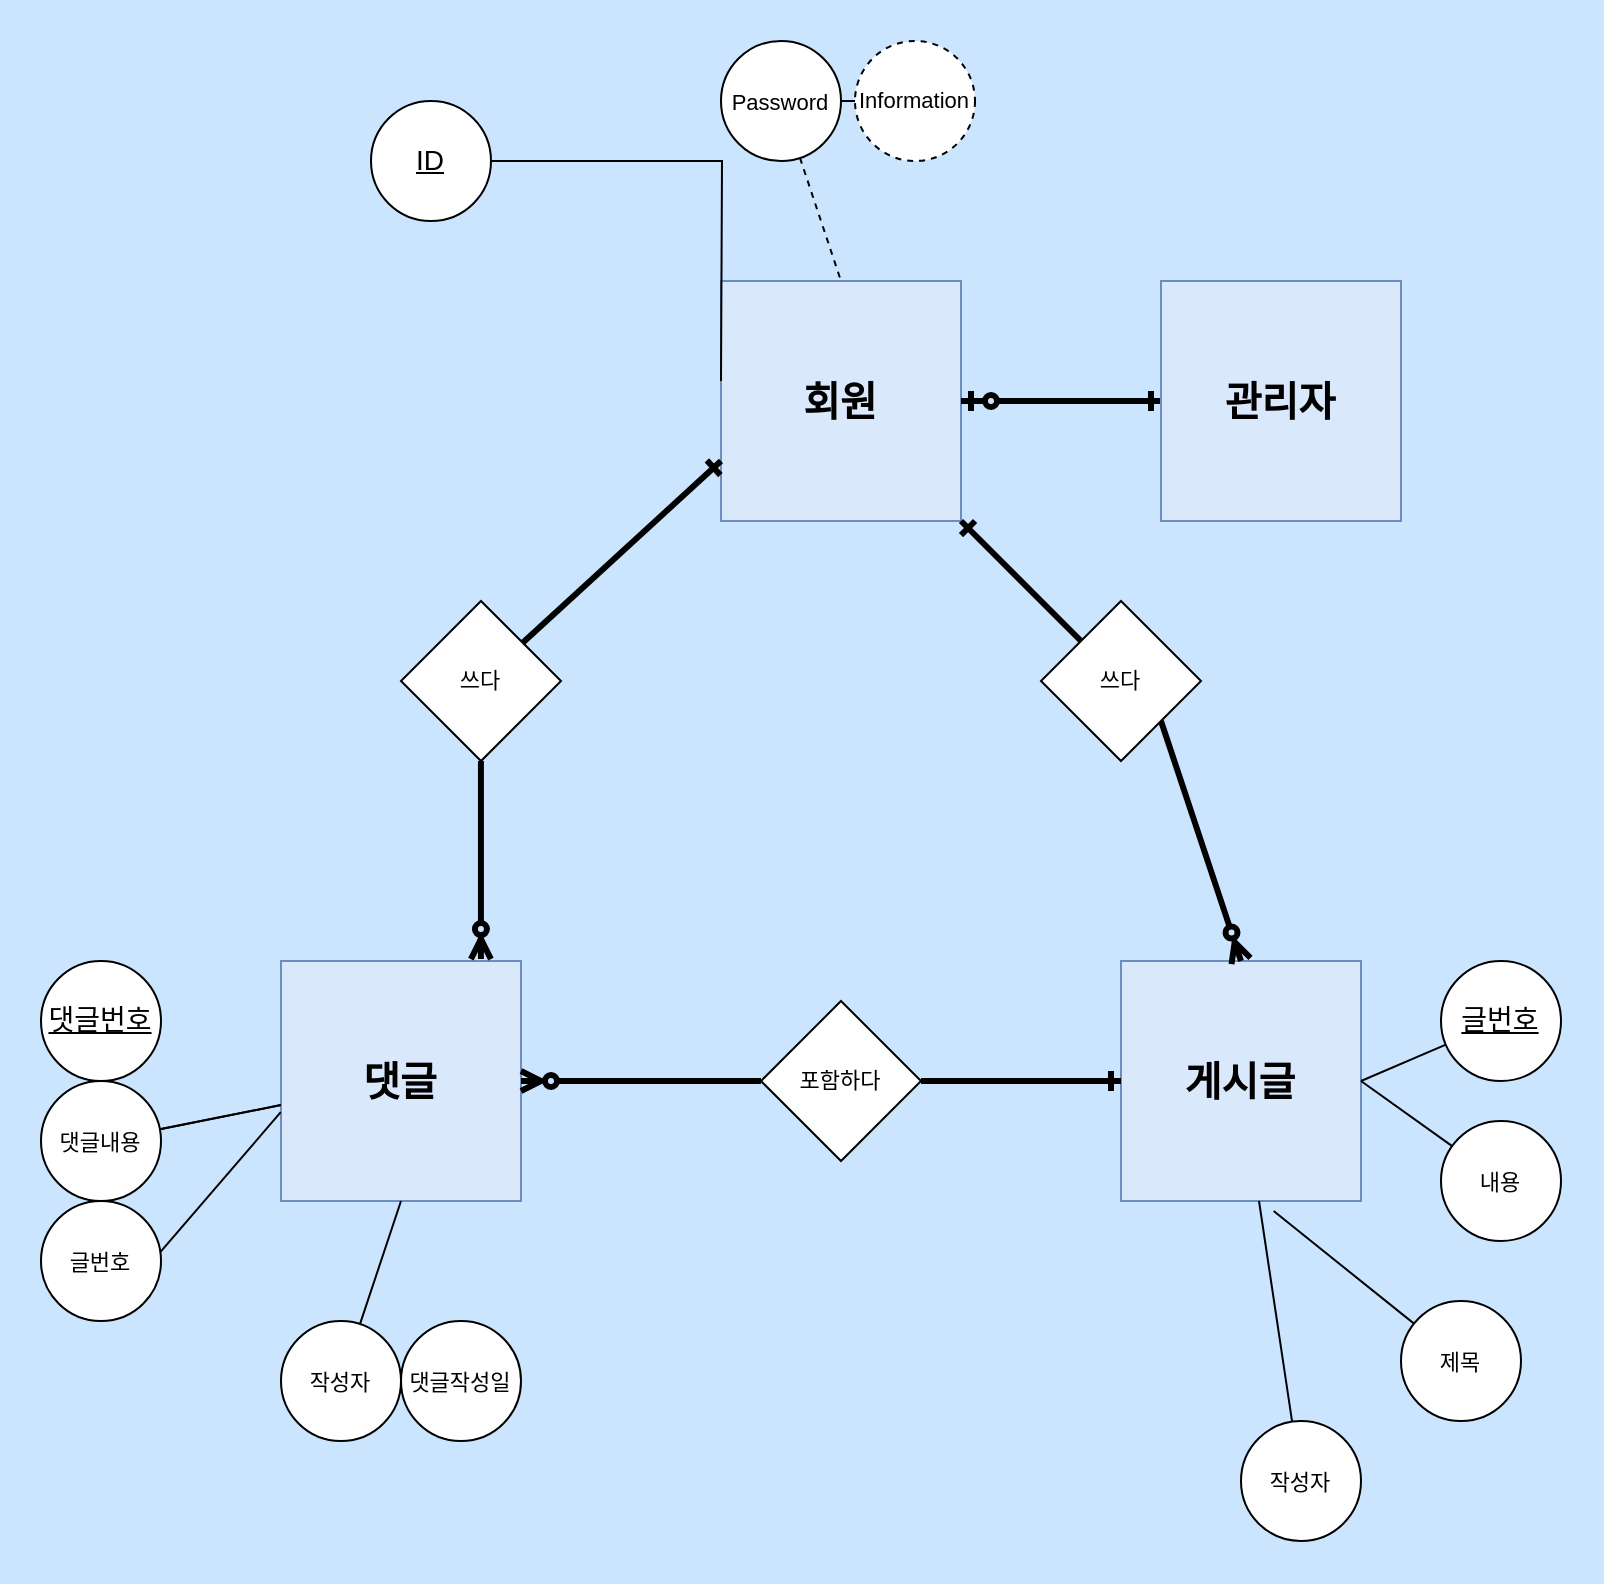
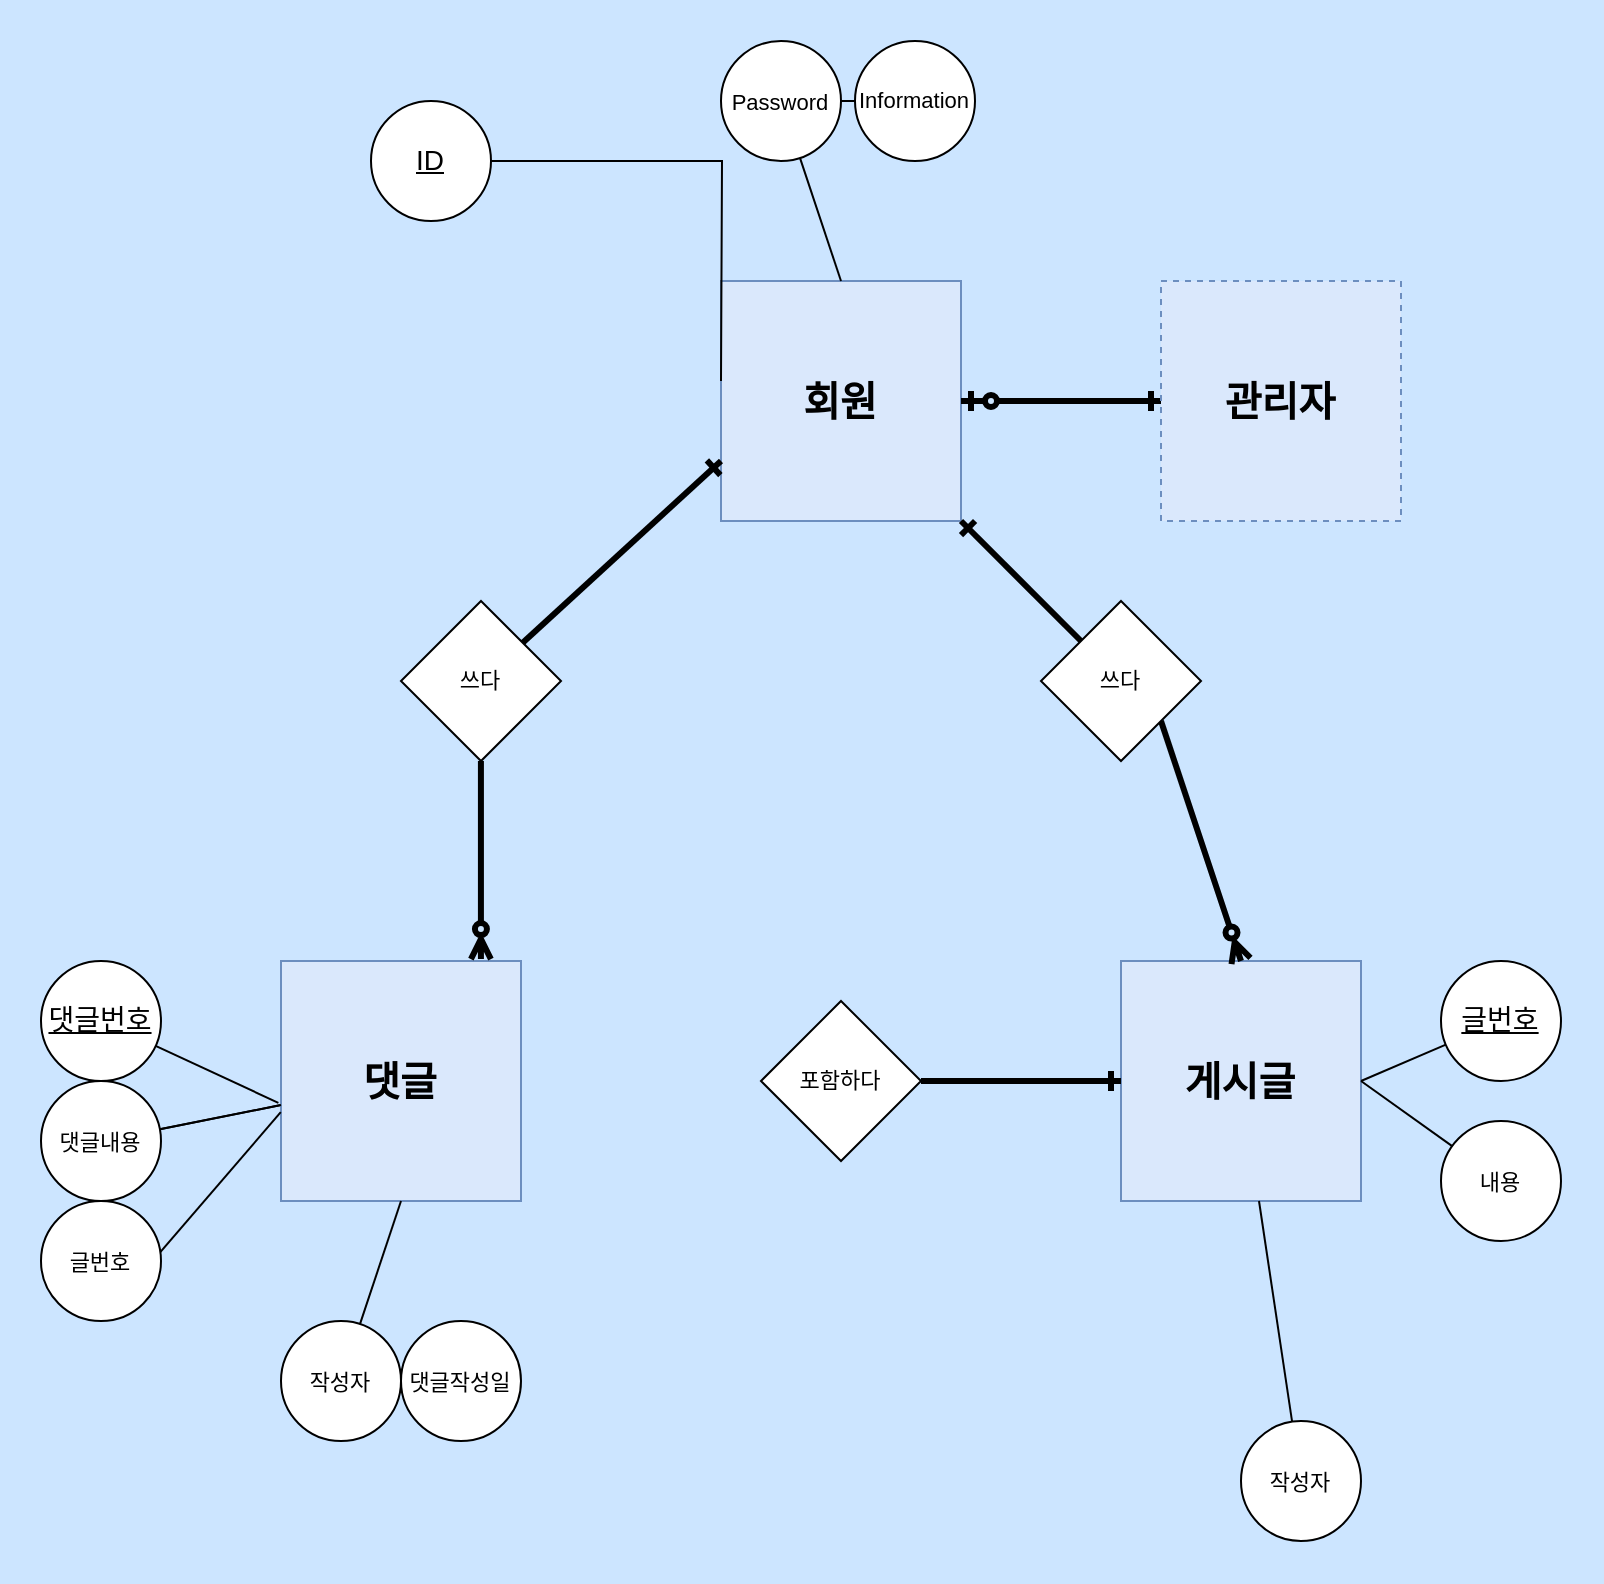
node "Information": style dashed -> solid
edge "Password" -- "회원": style dashed -> solid
node "관리자": style solid -> dashed
edge "댓글번호" -- "댓글": added
edge "포함하다" -> "댓글": removed
edge "게시글" -- "제목": removed
node "제목": removed
